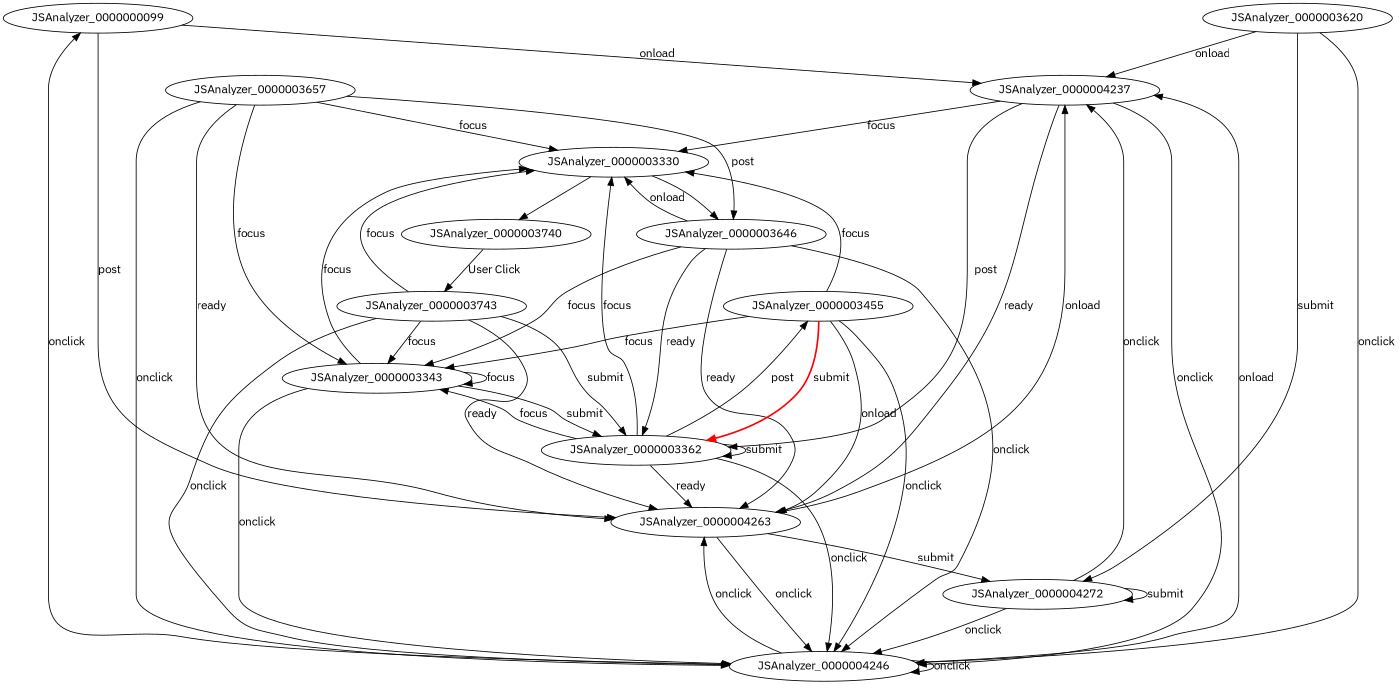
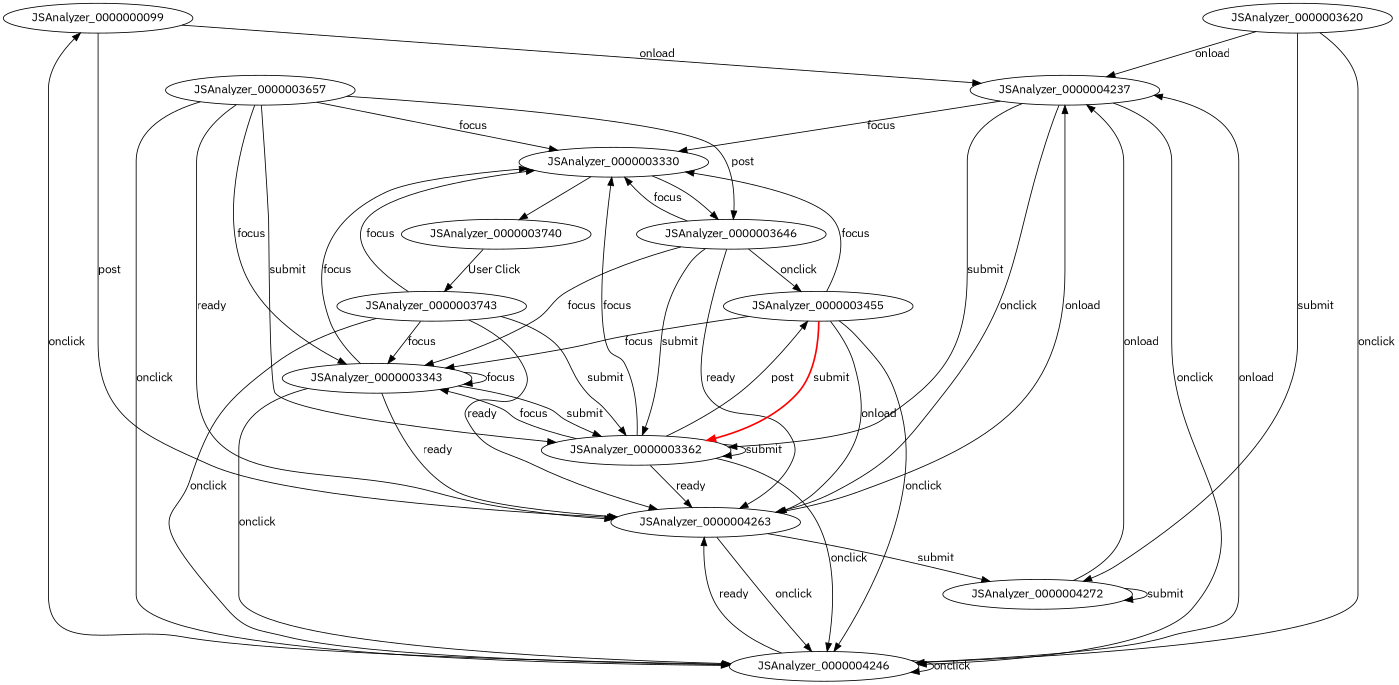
edge "JSAnalyzer_0000003646" -> "JSAnalyzer_0000003330": label "onload" -> "focus"
edge "JSAnalyzer_0000004237" -> "JSAnalyzer_0000003362": label "post" -> "submit"
edge "JSAnalyzer_0000004237" -> "JSAnalyzer_0000004263": label "ready" -> "onclick"
edge "JSAnalyzer_0000003646" -> "JSAnalyzer_0000003362": label "ready" -> "submit"
edge "JSAnalyzer_0000004272" -> "JSAnalyzer_0000004237": label "onclick" -> "onload"
edge "JSAnalyzer_0000003657" -> "JSAnalyzer_0000003362": added, label "submit"
edge "JSAnalyzer_0000003646" -> "JSAnalyzer_0000004246": now "JSAnalyzer_0000003646" -> "JSAnalyzer_0000003455"
edge "JSAnalyzer_0000003343" -> "JSAnalyzer_0000004263": added, label "ready"
edge "JSAnalyzer_0000004246" -> "JSAnalyzer_0000004263": label "onclick" -> "ready"
edge "JSAnalyzer_0000004272" -> "JSAnalyzer_0000004246": removed, label "onclick"
